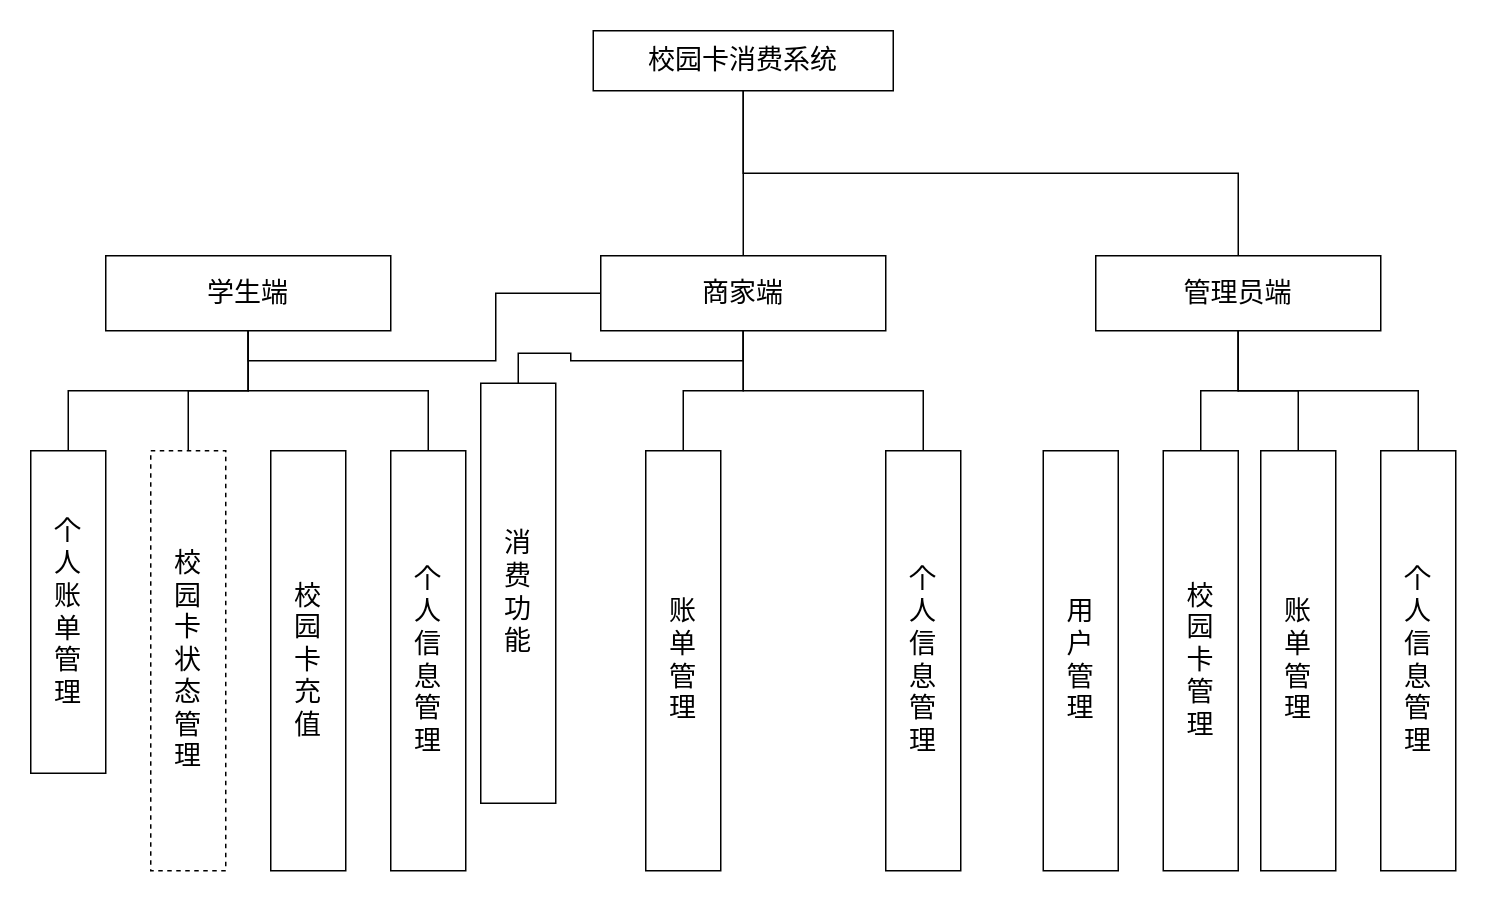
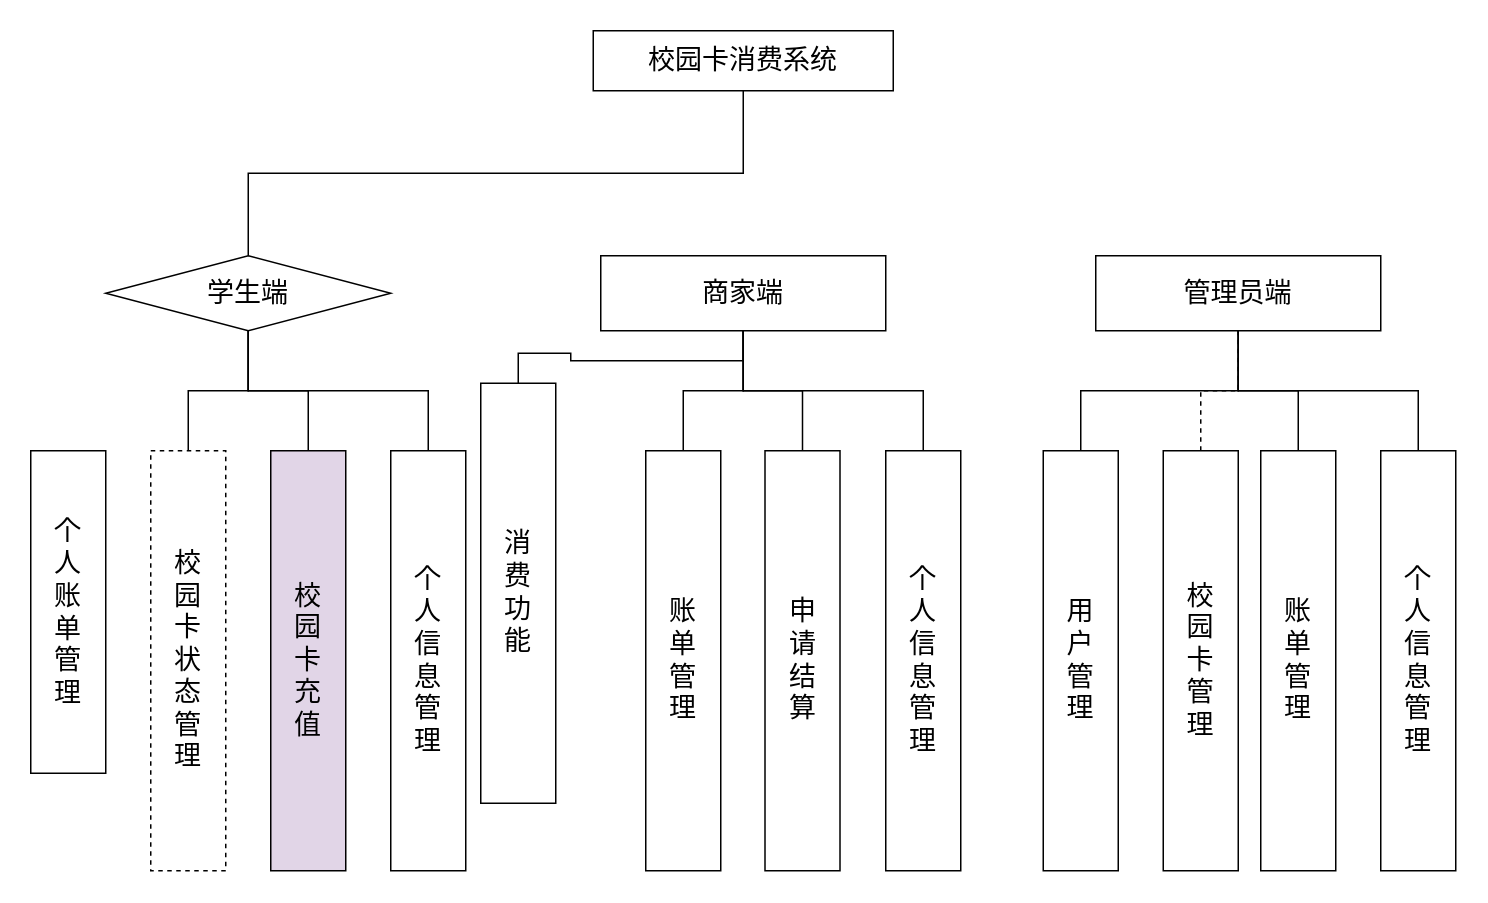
edge "校园卡消费系统" -- "管理员端": removed
edge "校园卡消费系统" -- "商家端": now "校园卡消费系统" -- "学生端"
node "学生端": shape rectangle -> diamond
edge "学生端" -- "商家端": now "学生端" -- "校 园 卡 充 值"
edge "学生端" -- "个 人 账 单 管 理": removed
edge "管理员端" -- "用 户 管 理": added
edge "管理员端" -- "校 园 卡 管 理": style solid -> dashed
edge "商家端" -- "申 请 结 算": added
node "校 园 卡 充 值": fillcolor #ffffff -> #e1d5e7
node "申 请 结 算": added
